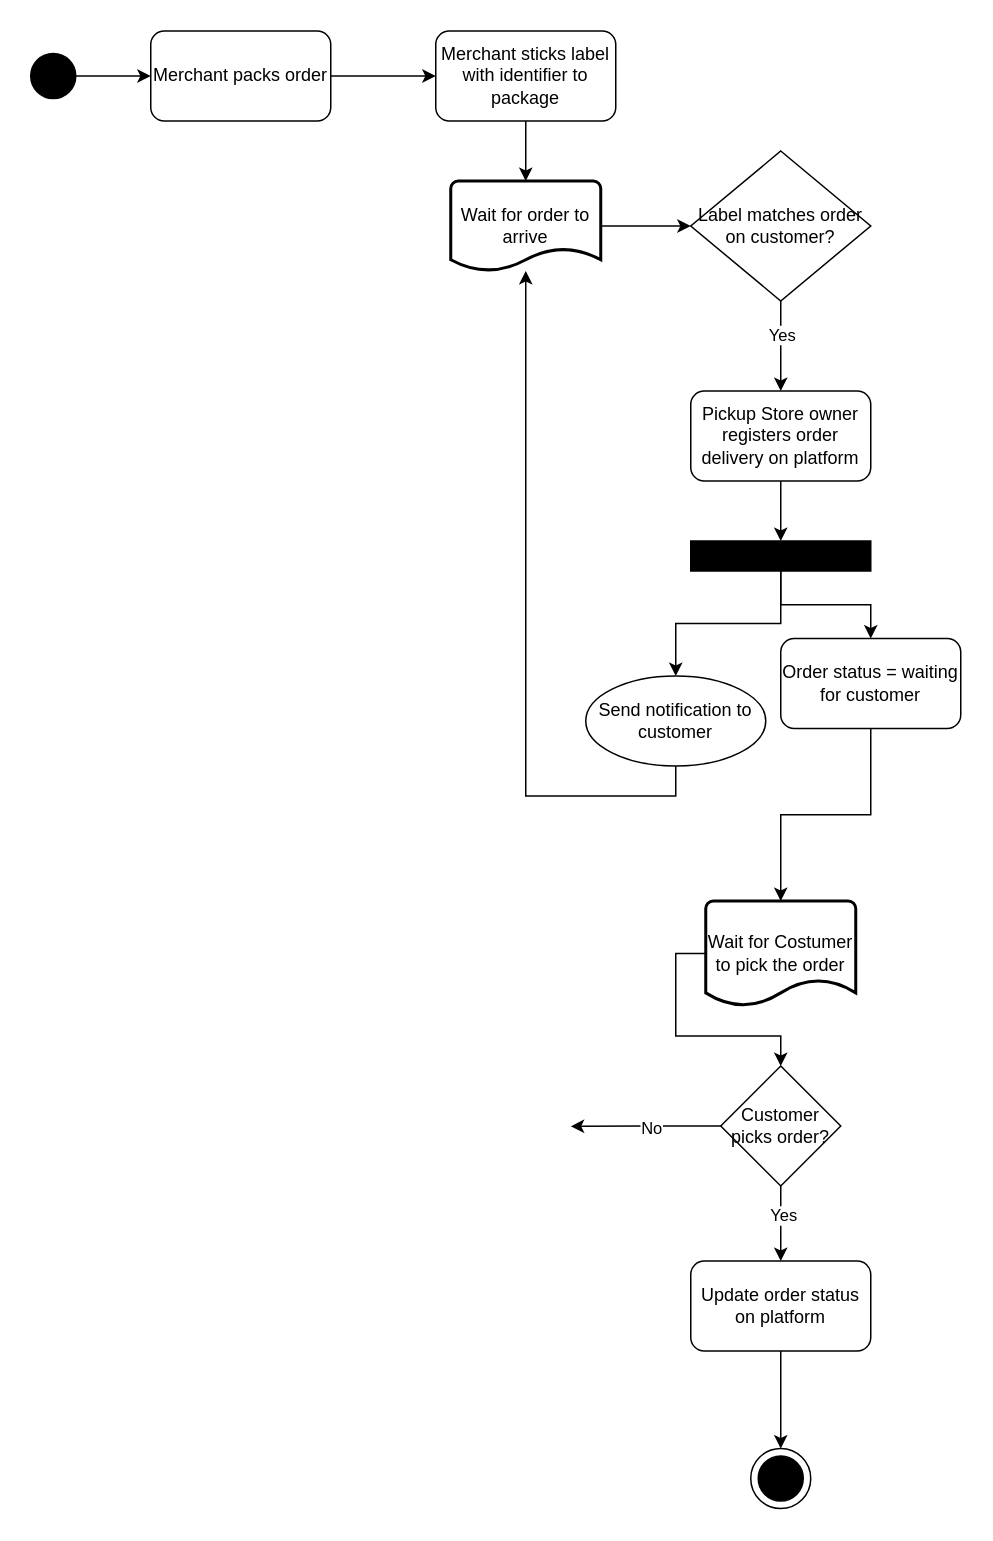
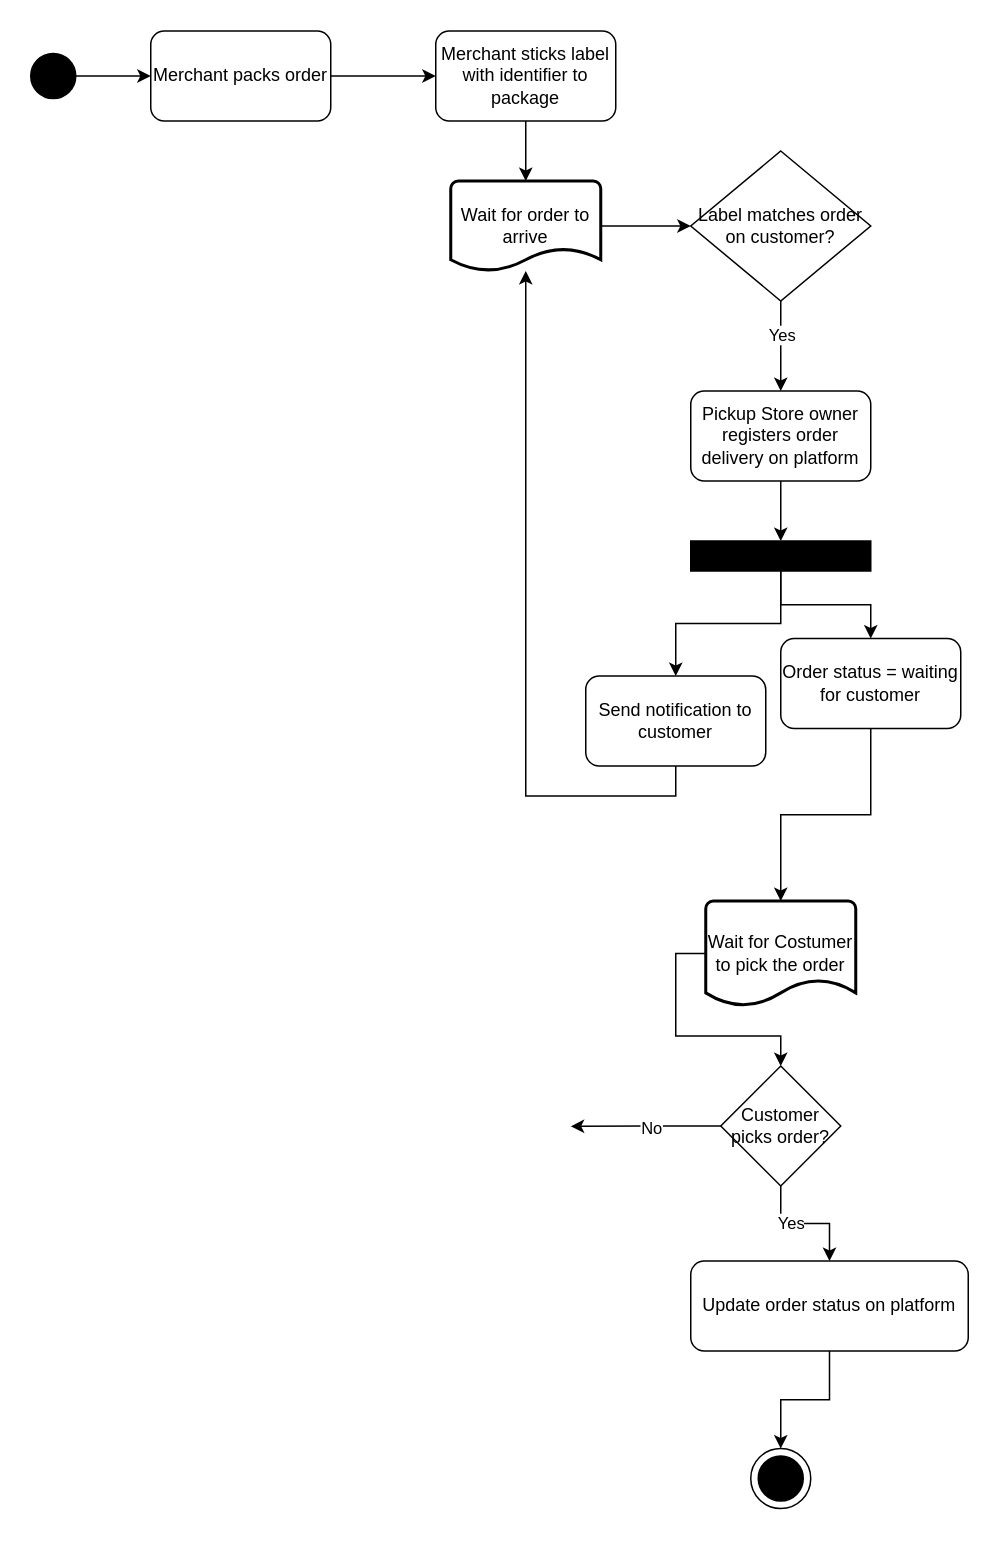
node "Send notification to customer": shape ellipse -> rounded rectangle
node "Update order status on platform": size 180x90 -> 278x90
